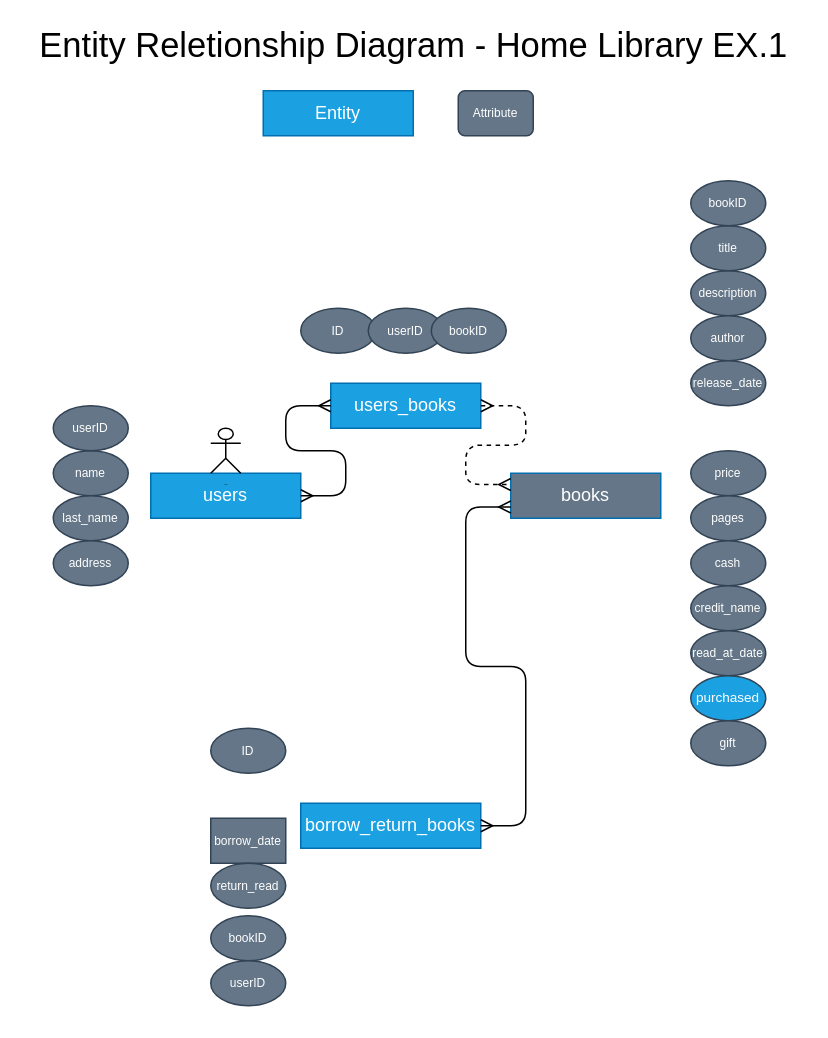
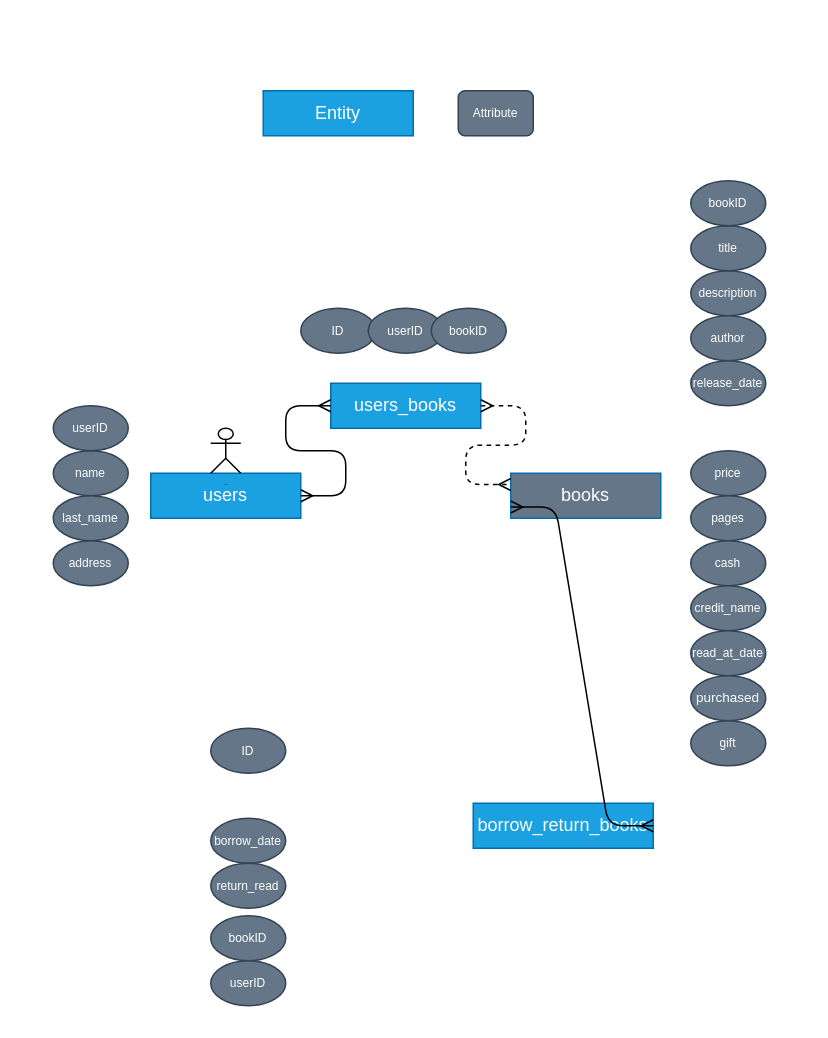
node "Entity Reletionship Diagram - Home Library EX.1": removed
node "purchased": fillcolor #1ba1e2 -> #647687
node "borrow_return_books": moved (391, 826) -> (563, 826)
node "borrow_date": shape rectangle -> ellipse
